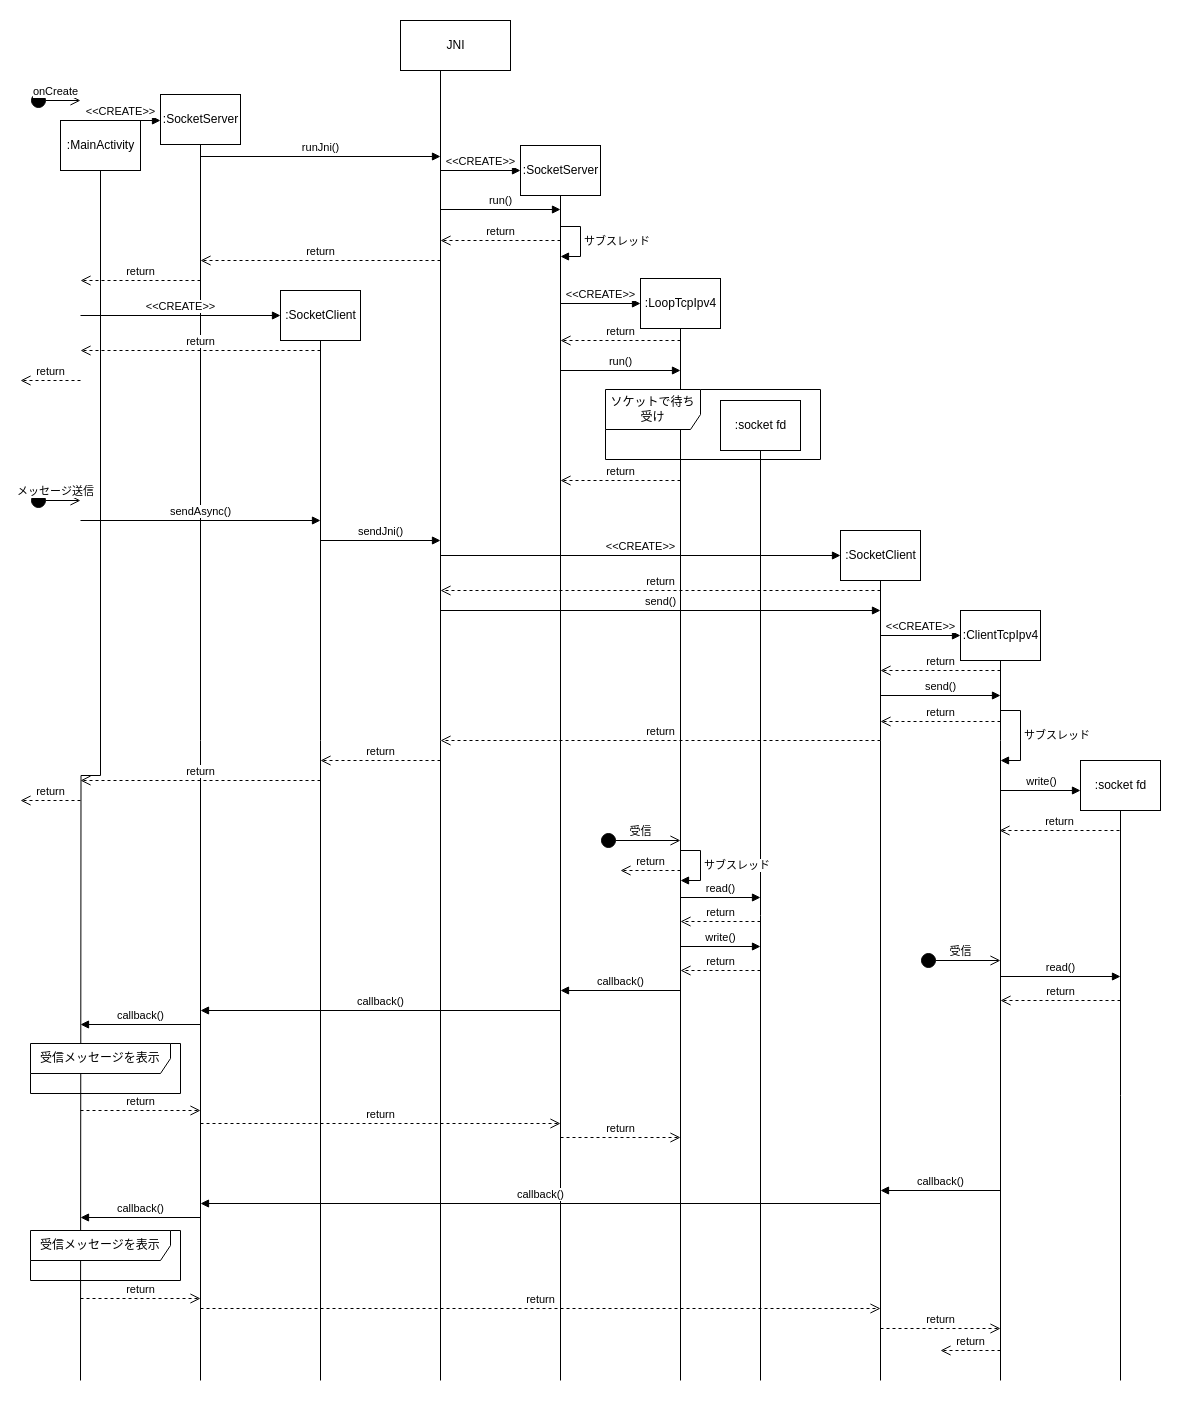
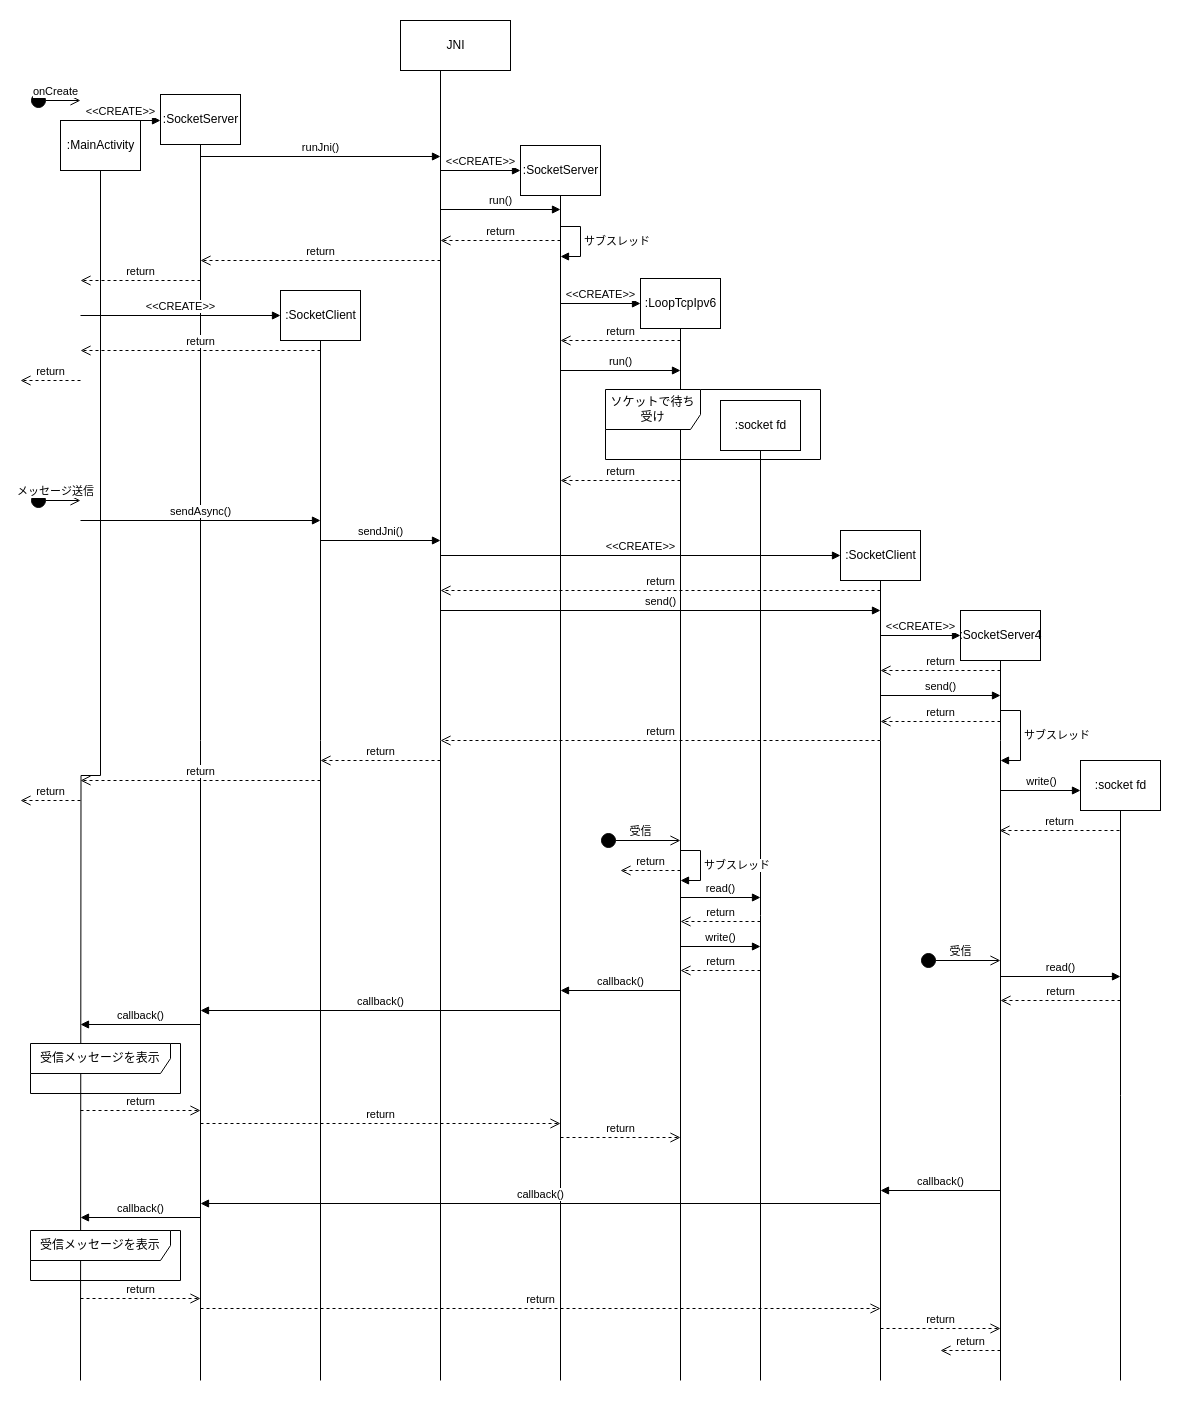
node ":LoopTcpIpv4": label ":LoopTcpIpv4" -> ":LoopTcpIpv6"
node ":ClientTcpIpv4": label ":ClientTcpIpv4" -> ":SocketServer4"
